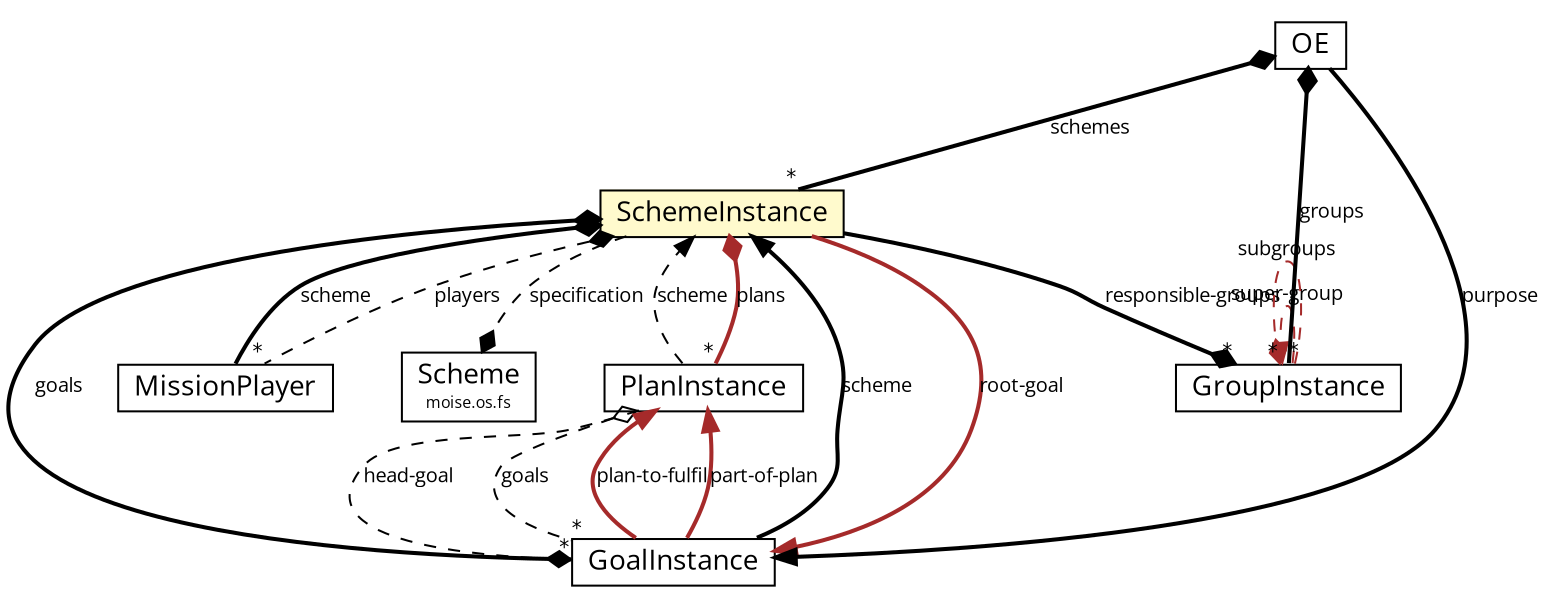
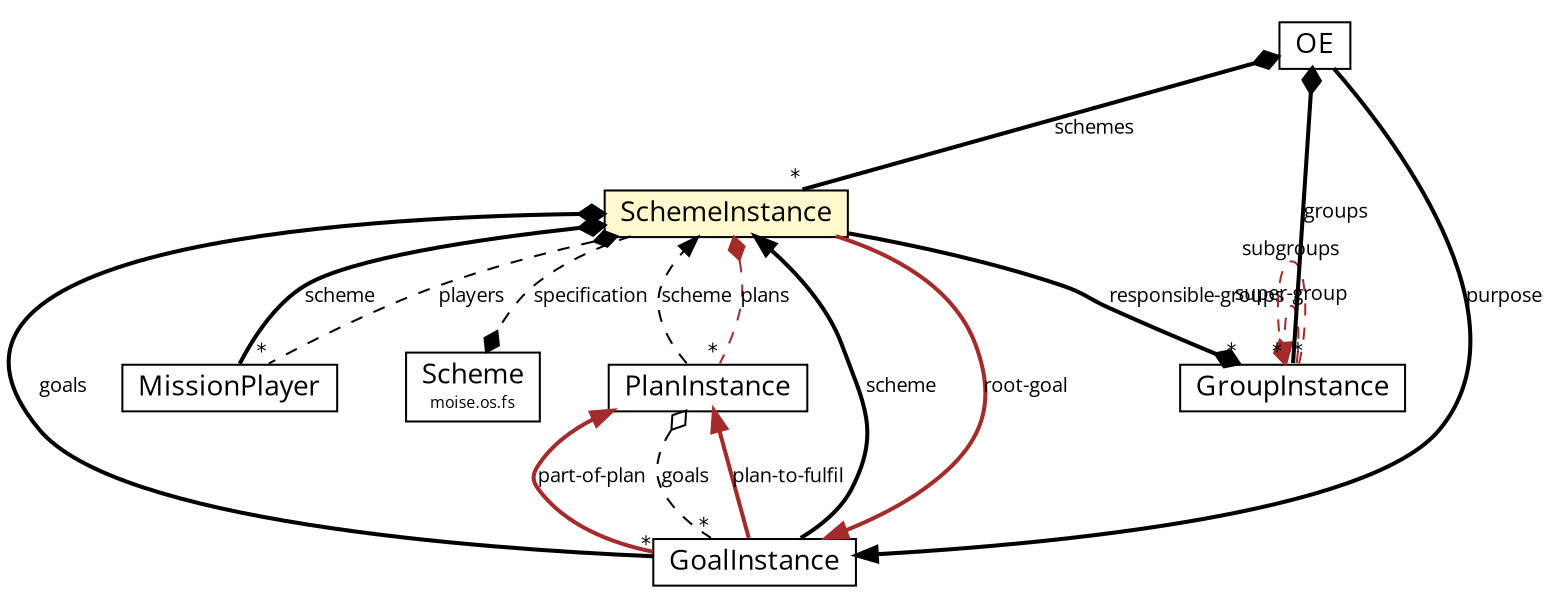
edge "SchemeInstance" -- "PlanInstance": style bold -> dashed
edge "PlanInstance" -> "GoalInstance": removed, label "head-goal"
